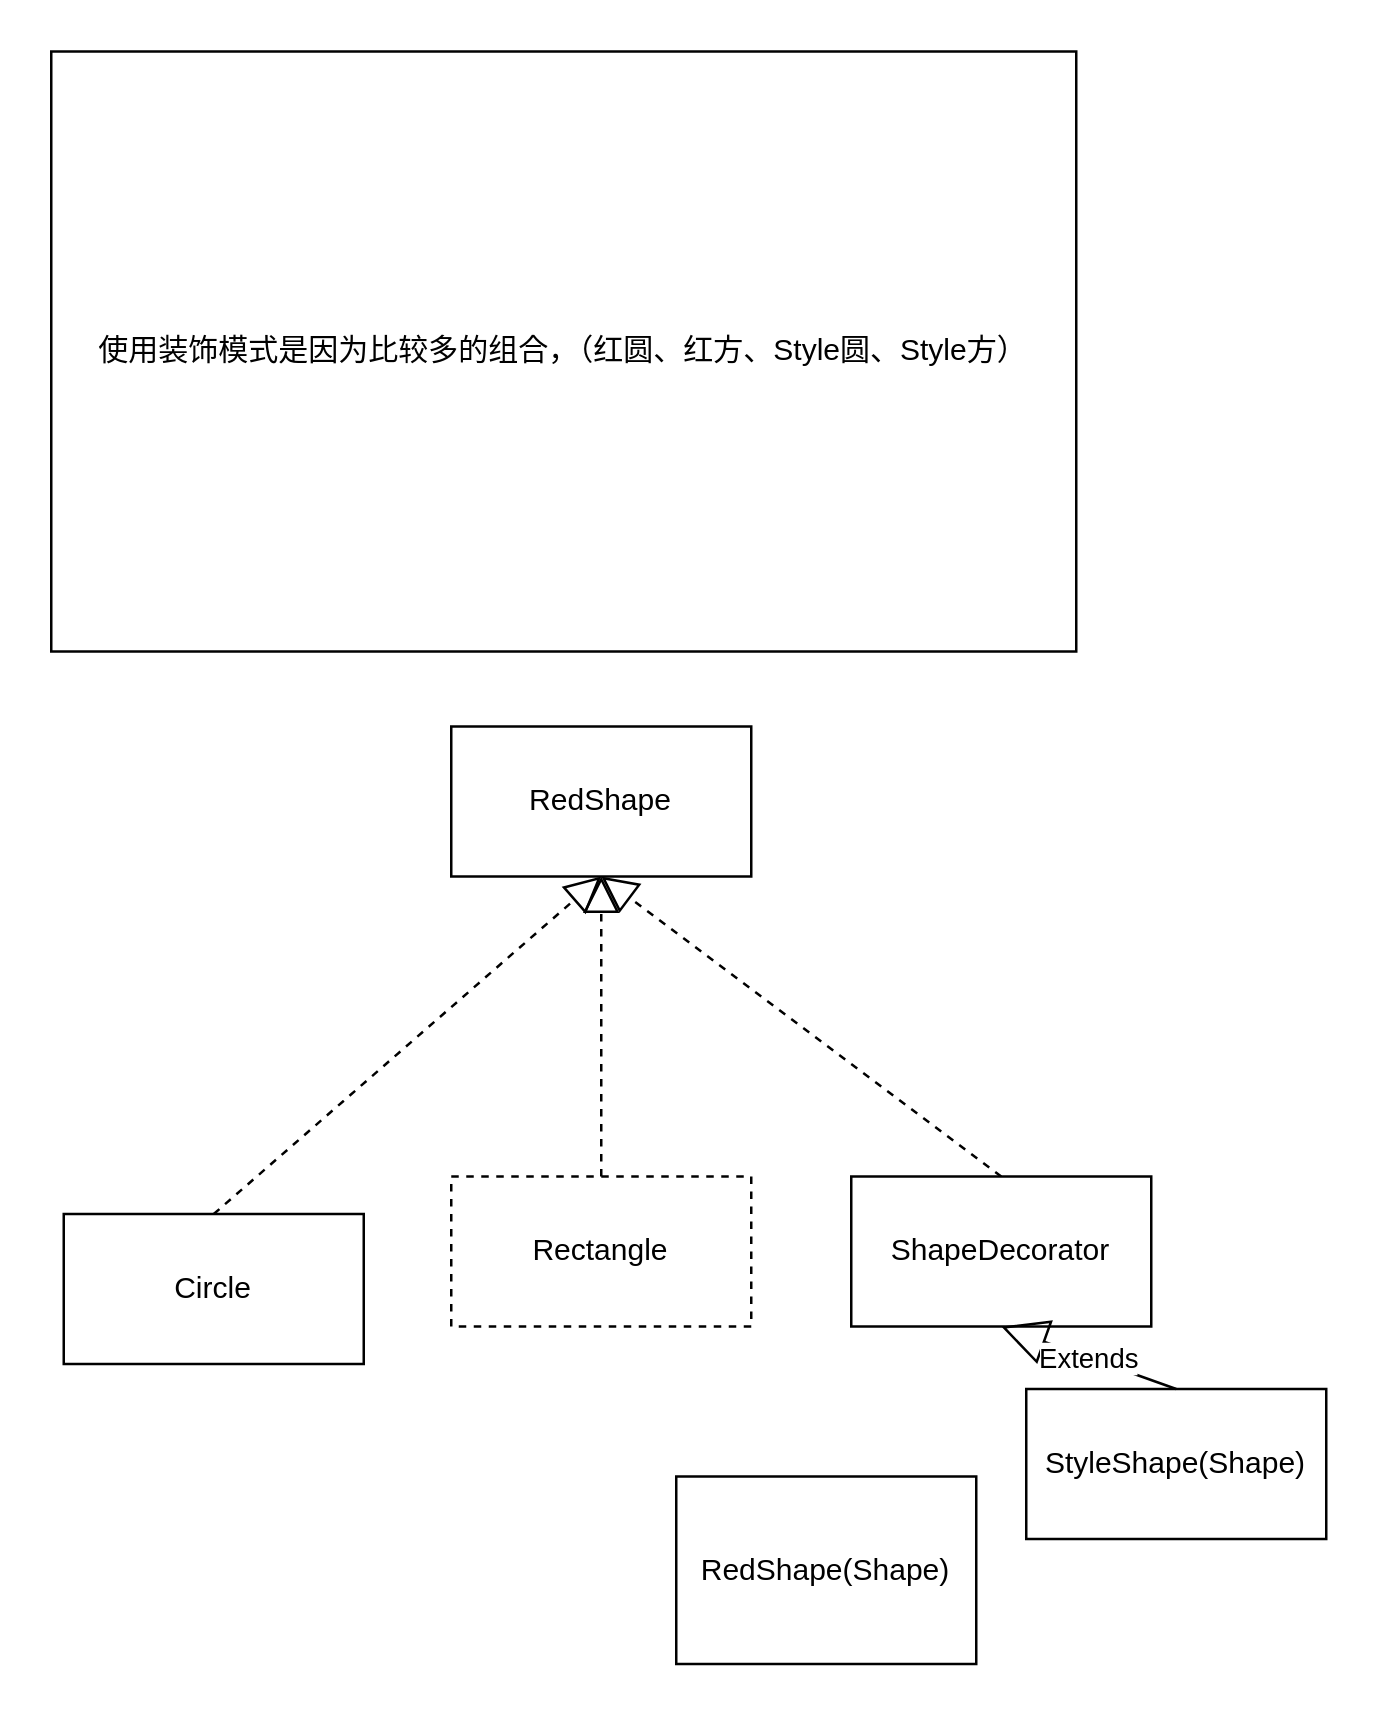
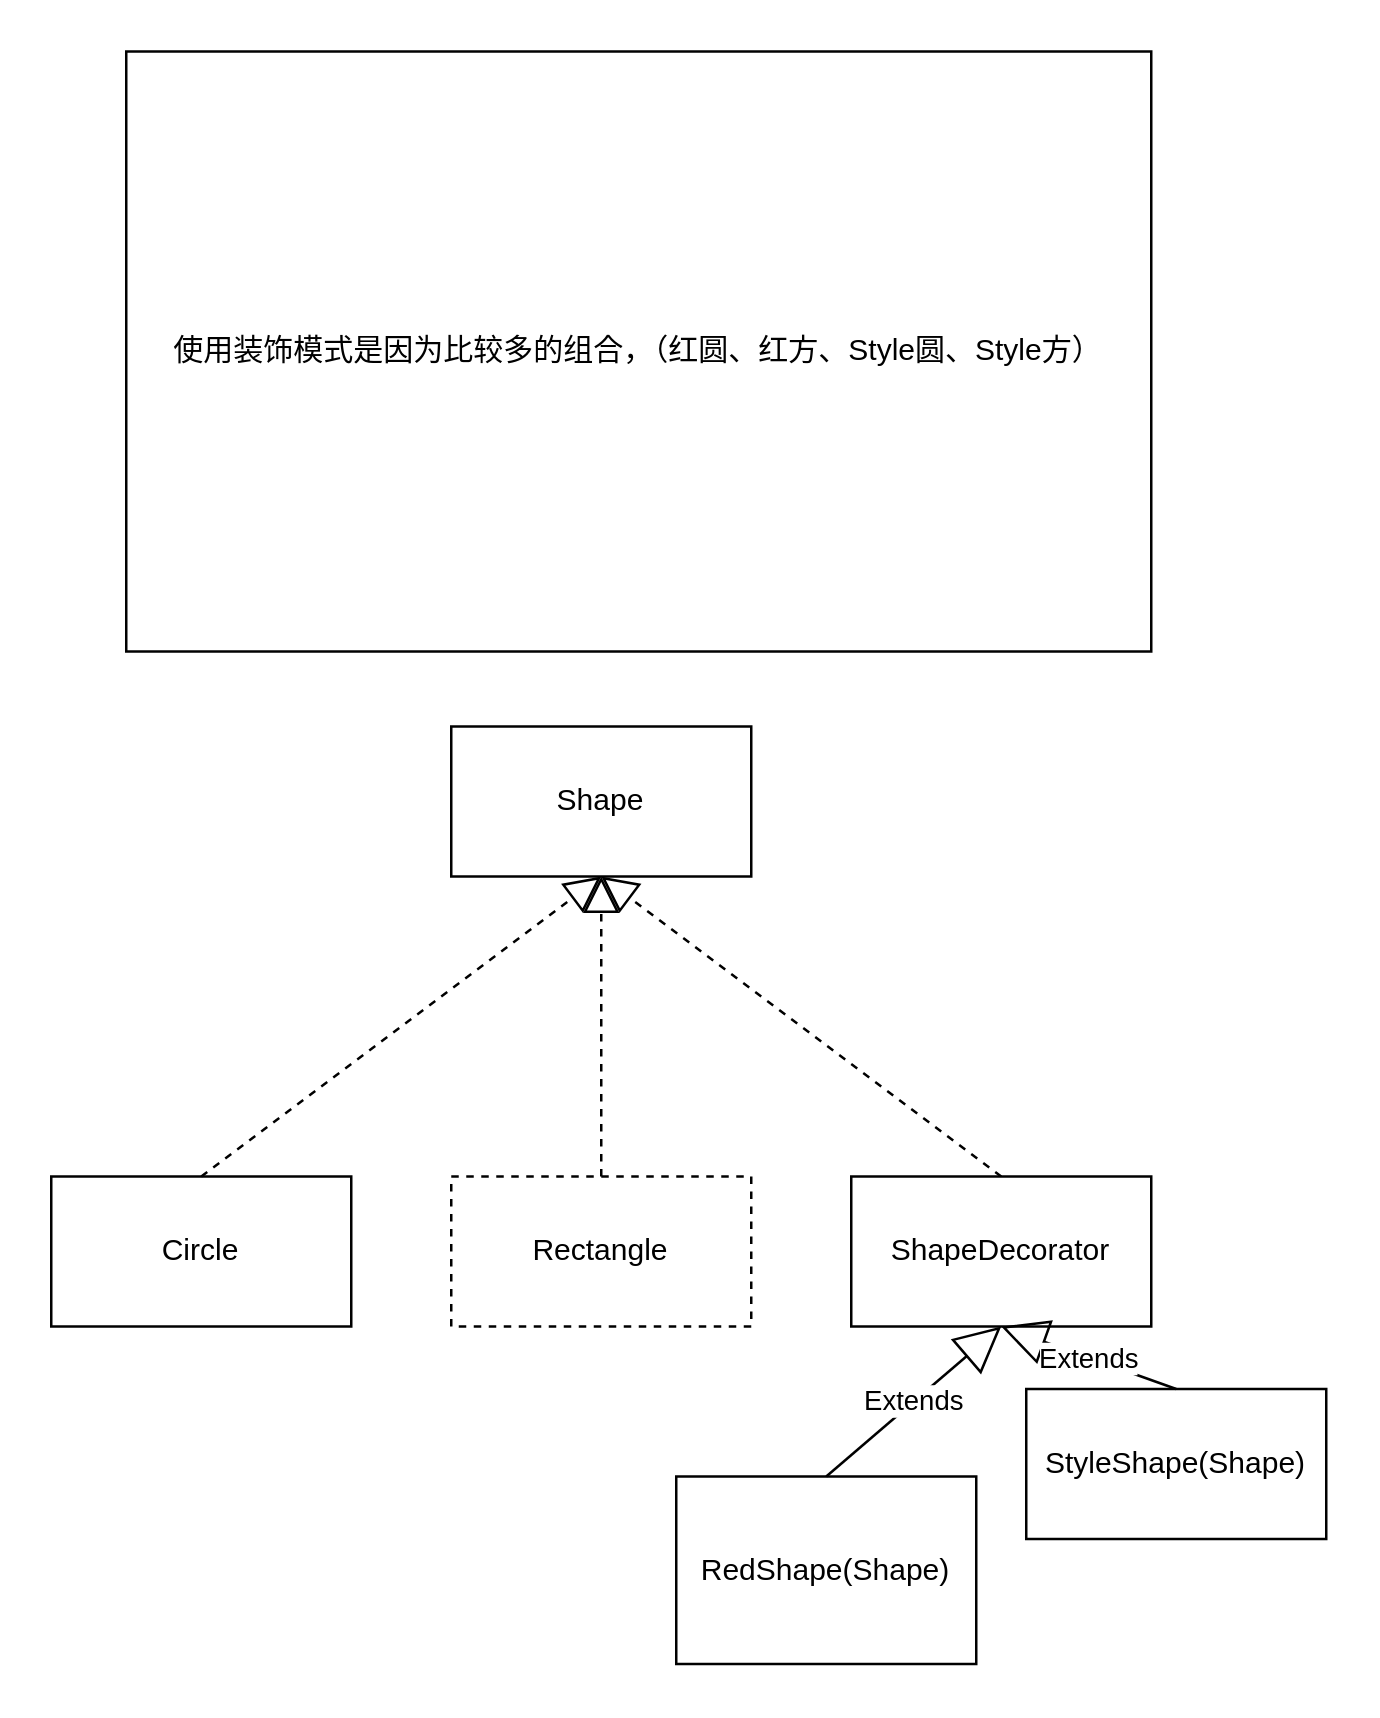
node "使用装饰模式是因为比较多的组合，（红圆、红方、Style圆、Style方）": moved (564, 351) -> (639, 351)
node "RedShape": label "RedShape" -> "Shape"
node "Circle": moved (214, 1289) -> (201, 1251)
edge "RedShape(Shape)" -> "ShapeDecorator": added, label "Extends"
